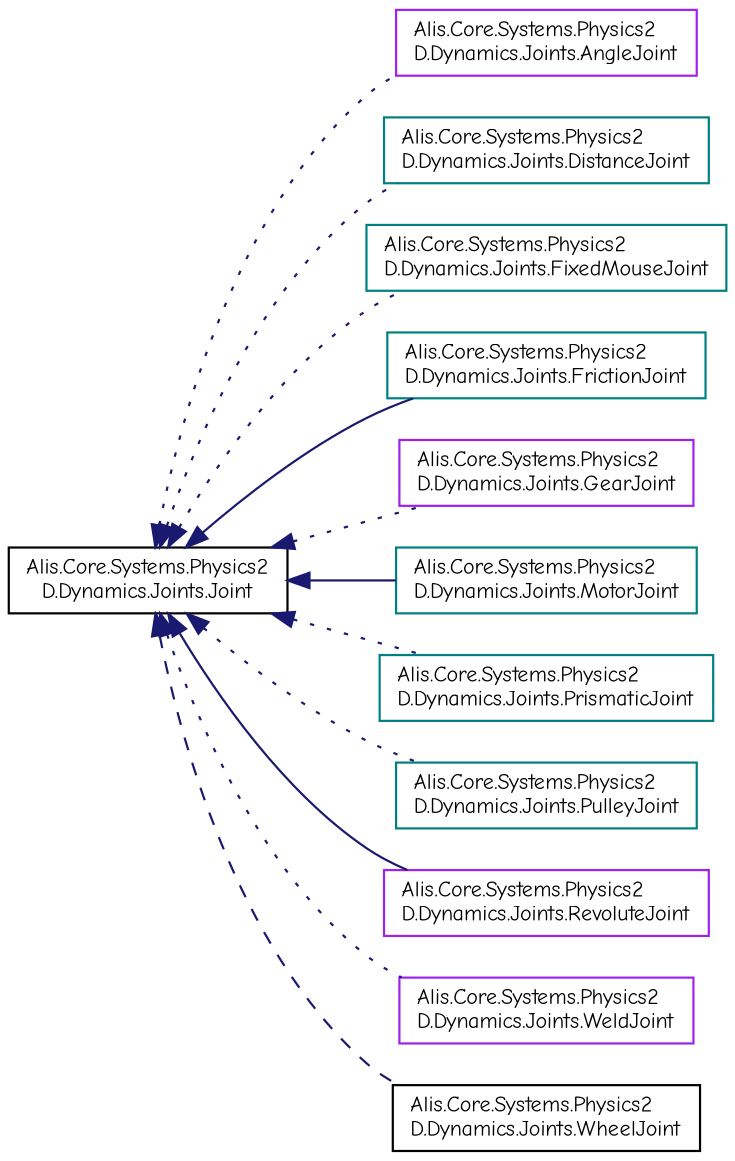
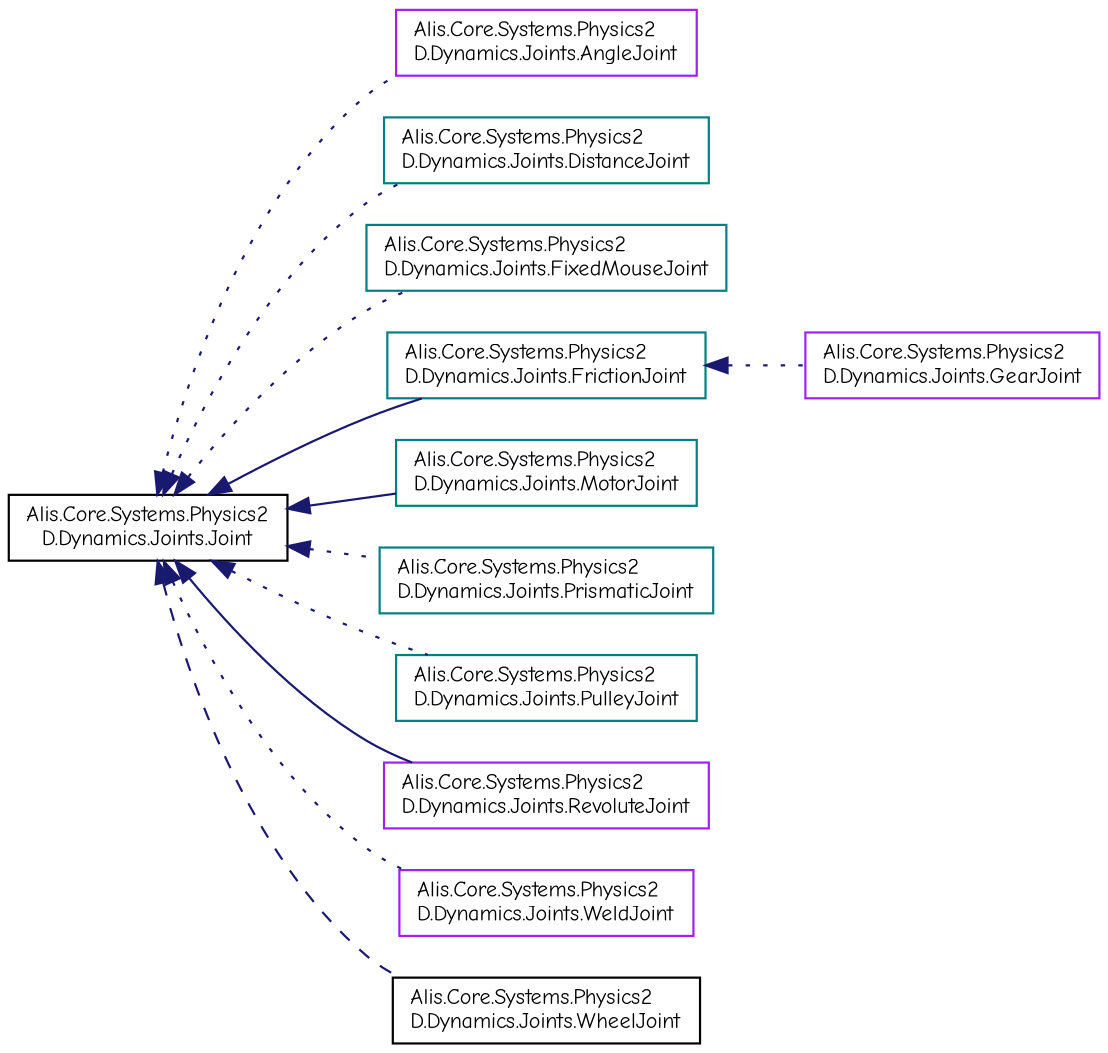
edge "Alis.Core.Systems.Physics2 D.Dynamics.Joints.GearJoint" -> "Alis.Core.Systems.Physics2 D.Dynamics.Joints.Joint": now "Alis.Core.Systems.Physics2 D.Dynamics.Joints.GearJoint" -> "Alis.Core.Systems.Physics2 D.Dynamics.Joints.FrictionJoint"
